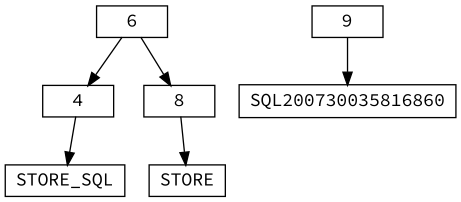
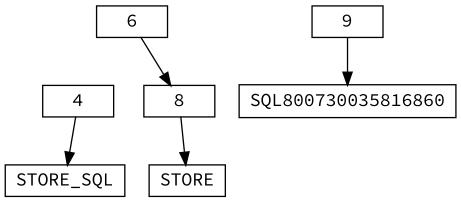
edge "6" -> "4": removed
node "SQL200730035816860": label "SQL200730035816860" -> "SQL800730035816860"
